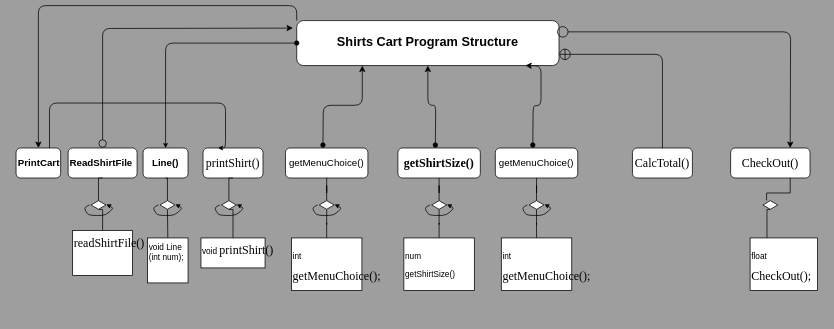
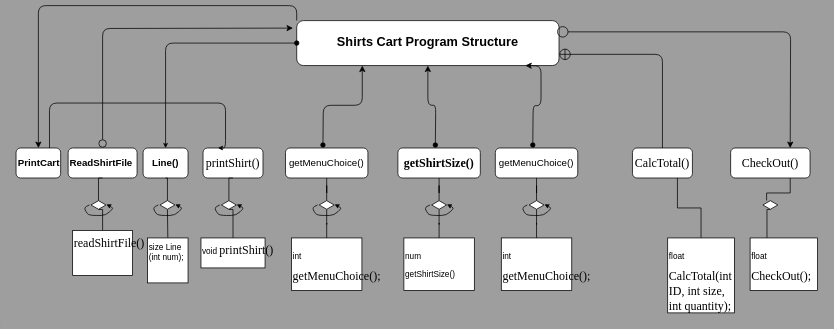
edge "CalcTotal()" -- "float CalcTotal(int ID, int size, int quantity);": added
node "void Line (int num);": label "void Line (int num);" -> "size Line (int num);"
node "float CalcTotal(int ID, int size, int quantity);": added
